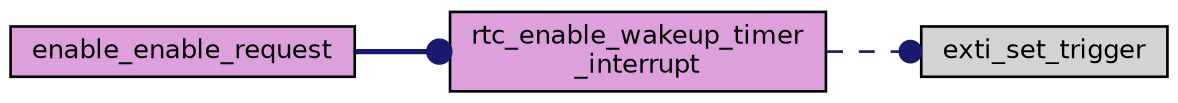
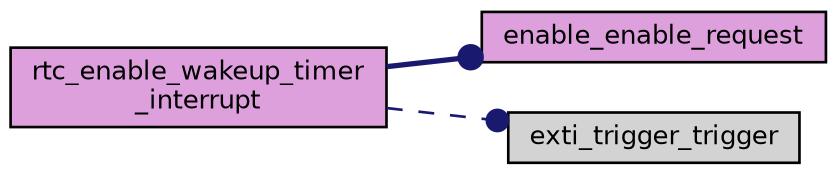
edge "enable_enable_request" -> "rtc_enable_wakeup_timer _interrupt": reversed
node "exti_set_trigger": label "exti_set_trigger" -> "exti_trigger_trigger"
